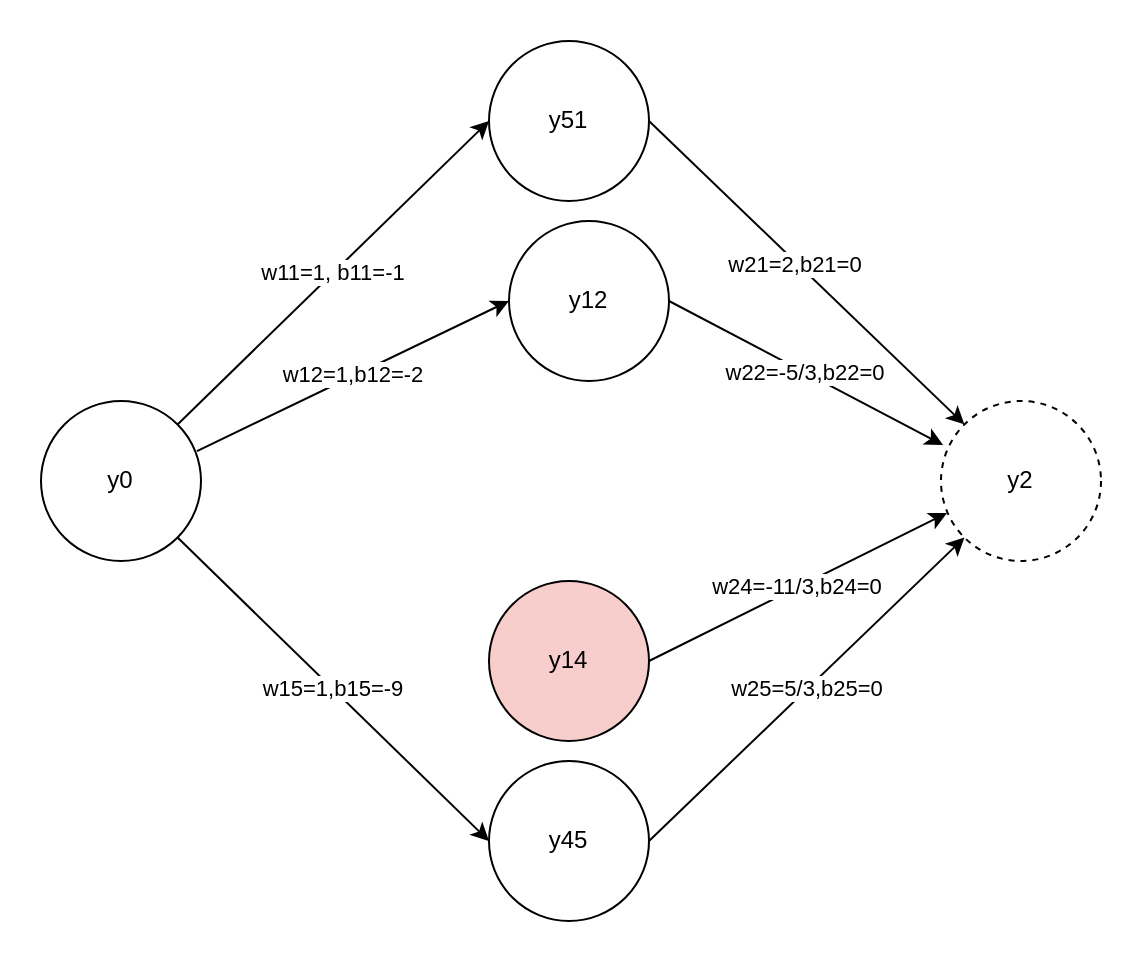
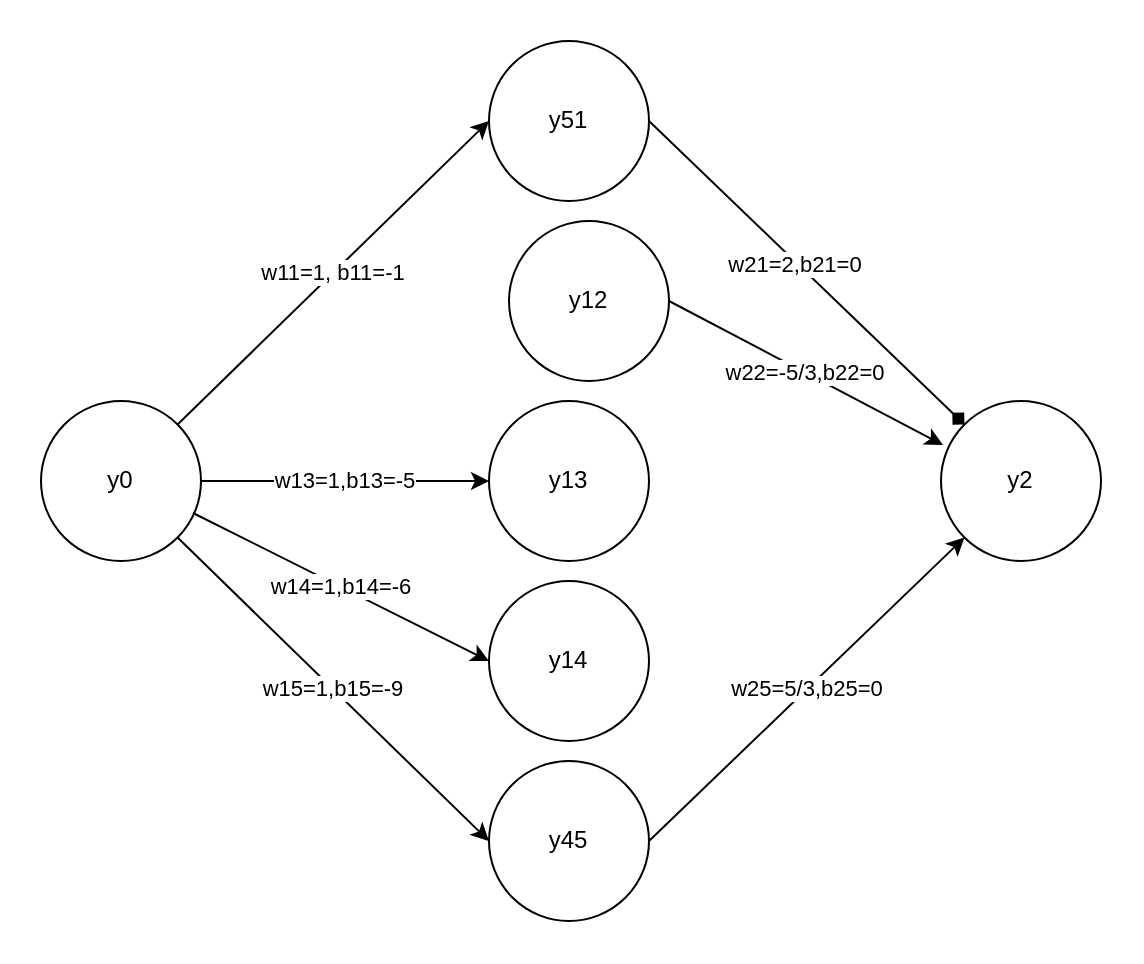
edge "y0" -> "y12": removed, label "w12=1,b12=-2"
edge "y51" -> "y2": arrowhead classic -> diamond
edge "y0" -> "y13": added, label "w13=1,b13=-5"
node "y13": added
node "y2": style dashed -> solid
edge "y14" -> "y2": removed, label "w24=-11/3,b24=0"
edge "y0" -> "y14": added, label "w14=1,b14=-6"
node "y14": fillcolor #f8cecc -> #ffffff
